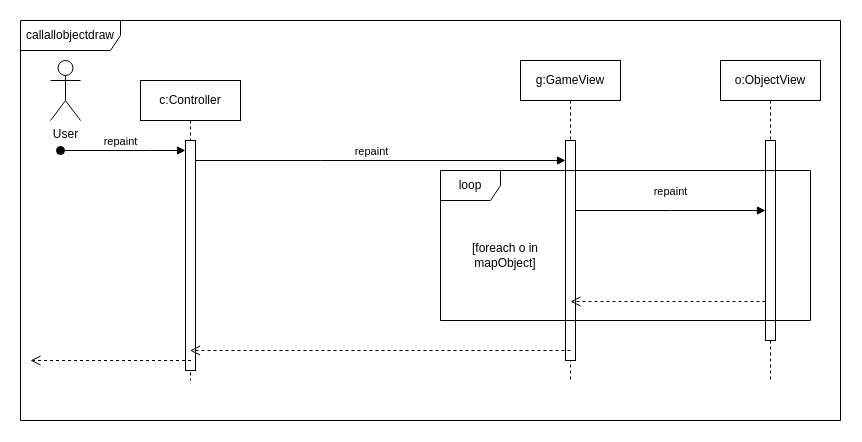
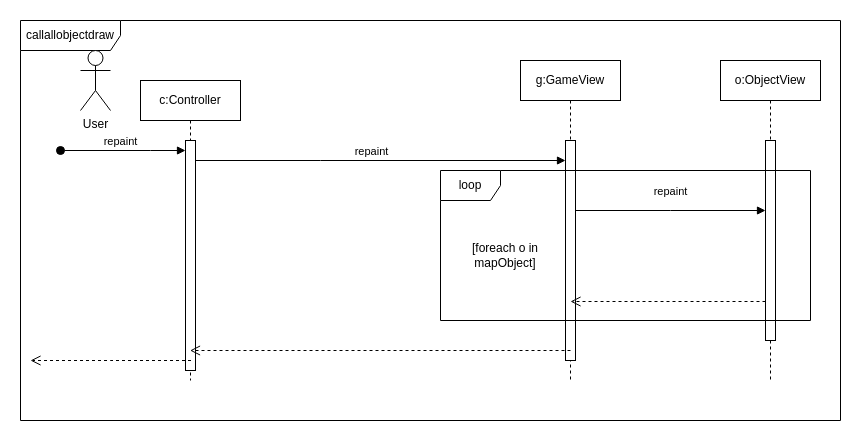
node "User": moved (66, 91) -> (96, 81)
